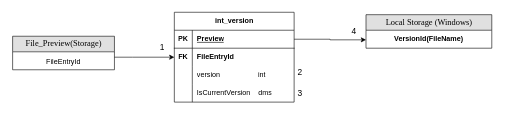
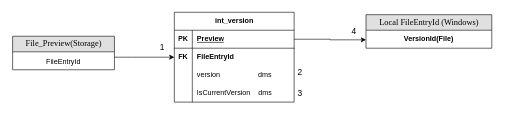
node "Local Storage (Windows)": label "Local Storage (Windows)" -> "Local FileEntryId (Windows)"
node "VersionId(FileName)": label "VersionId(FileName)" -> "VersionId(File)"
node "version int": label "version int" -> "version dms"
